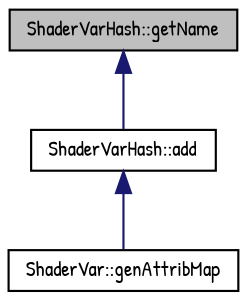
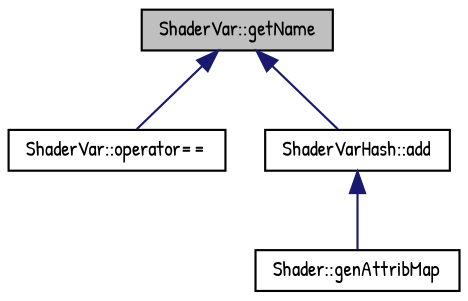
node "ShaderVarHash::getName": label "ShaderVarHash::getName" -> "ShaderVar::getName"
node "ShaderVar::operator==": added
node "ShaderVar::genAttribMap": label "ShaderVar::genAttribMap" -> "Shader::genAttribMap"
